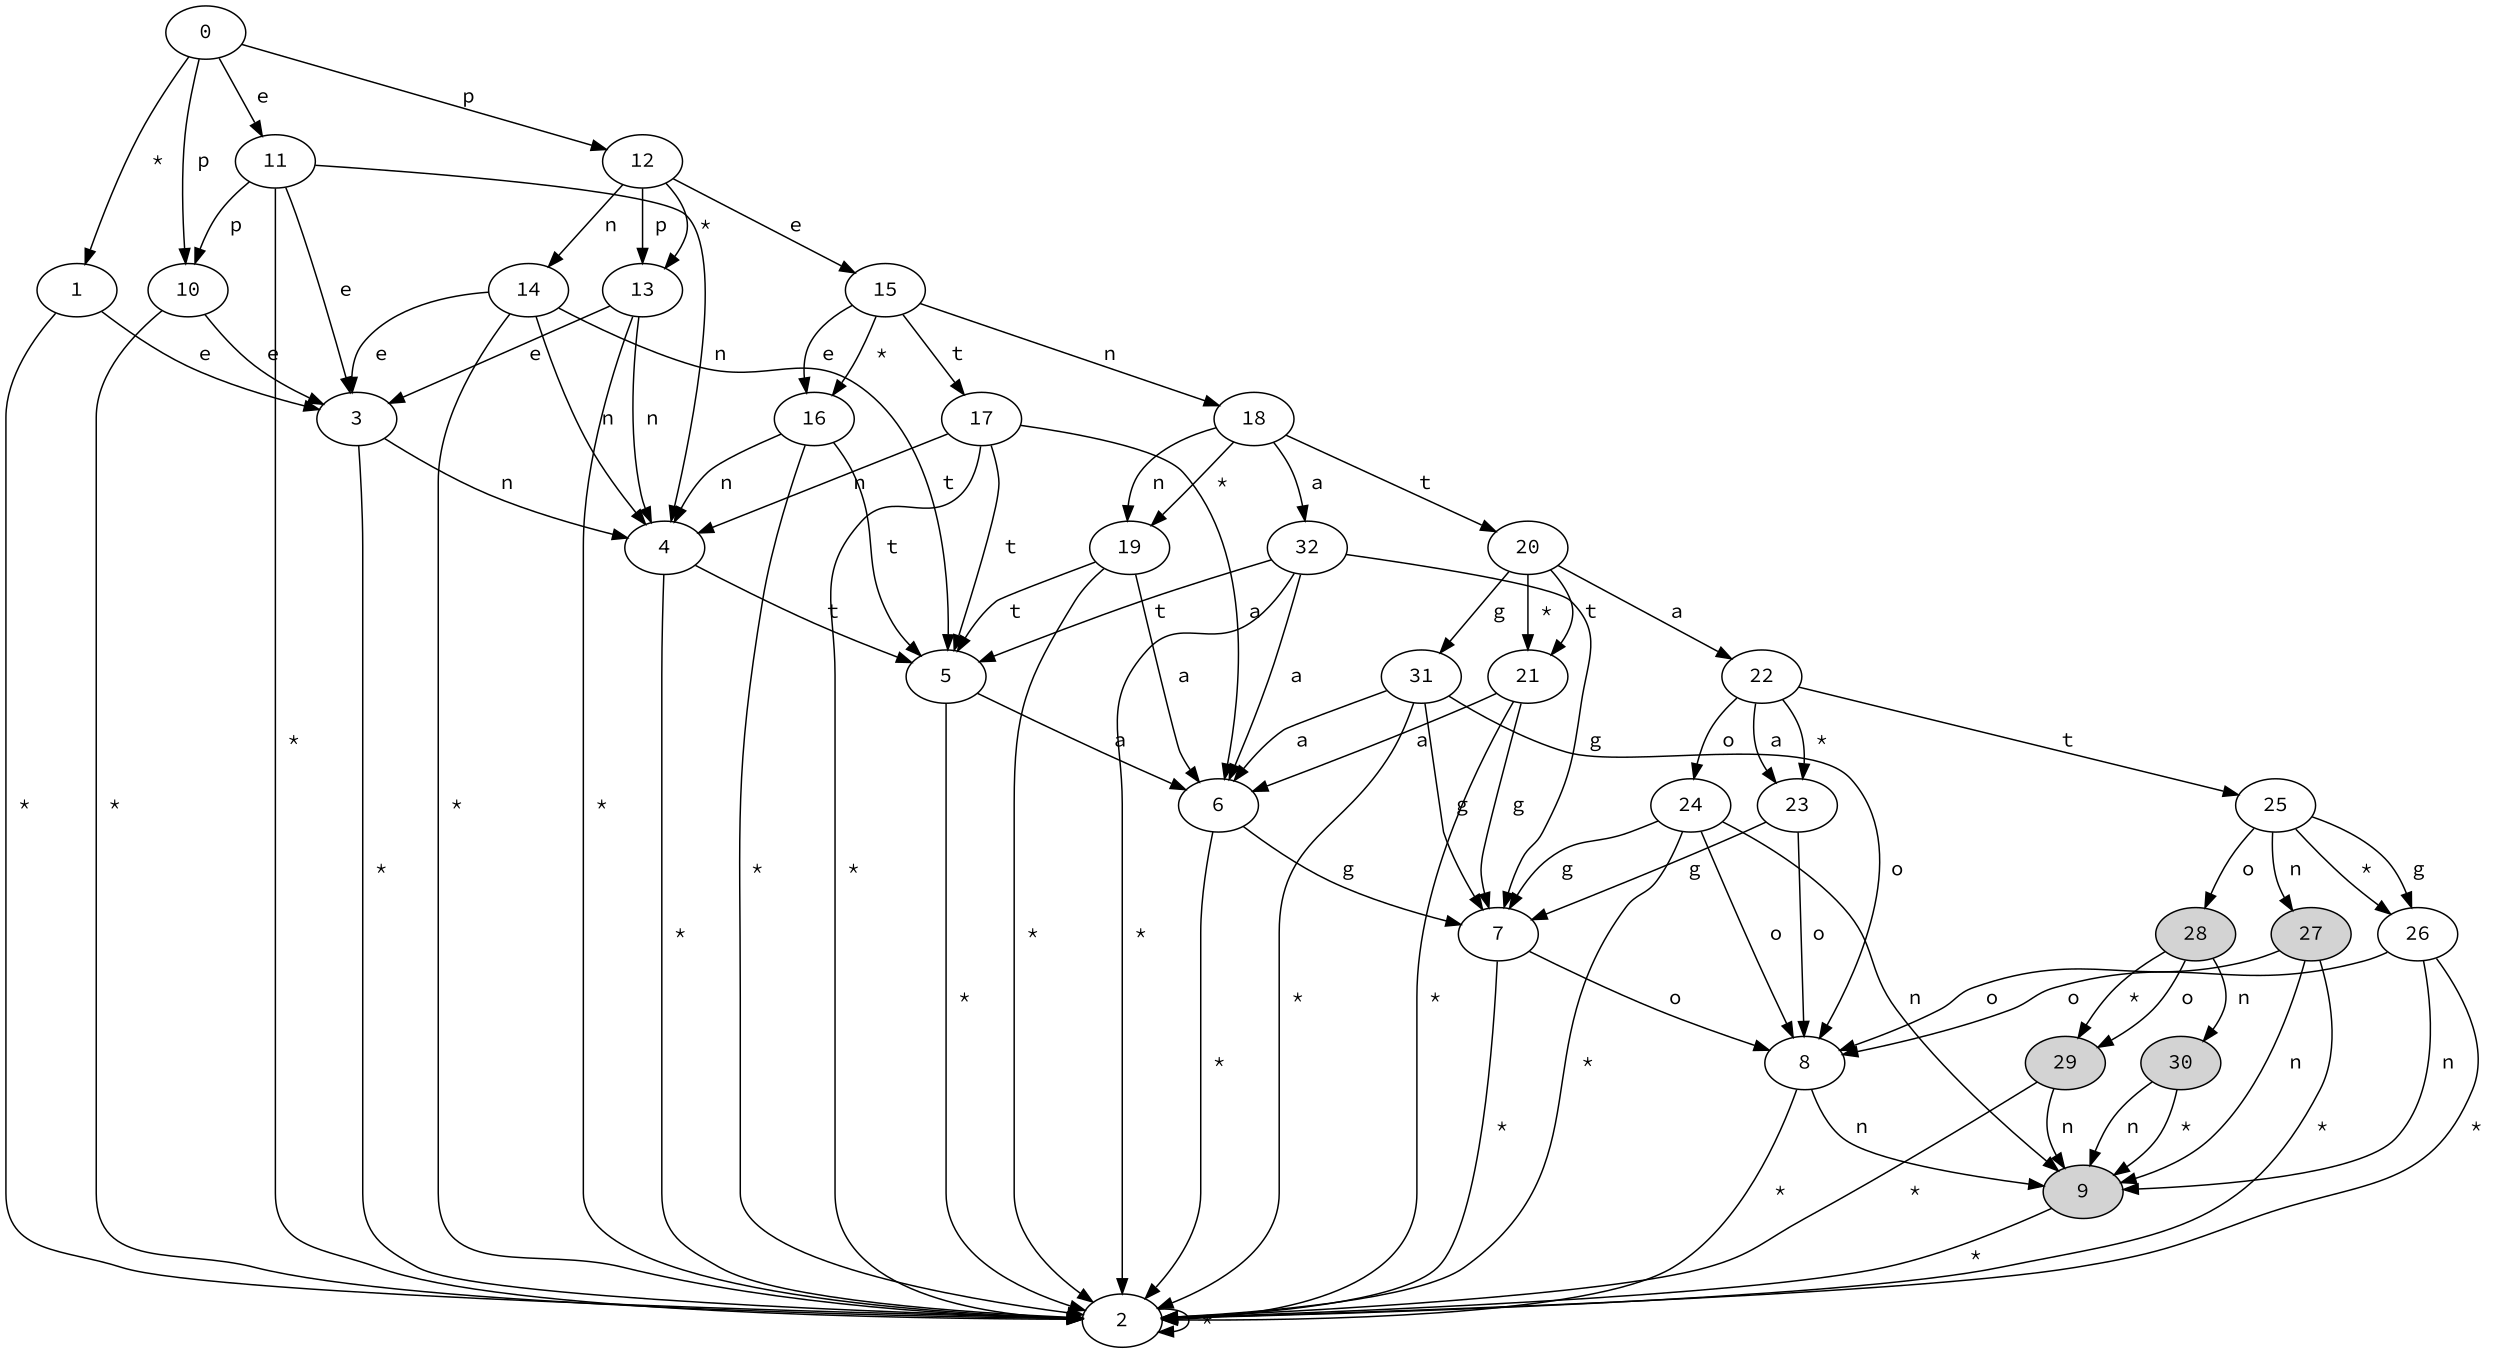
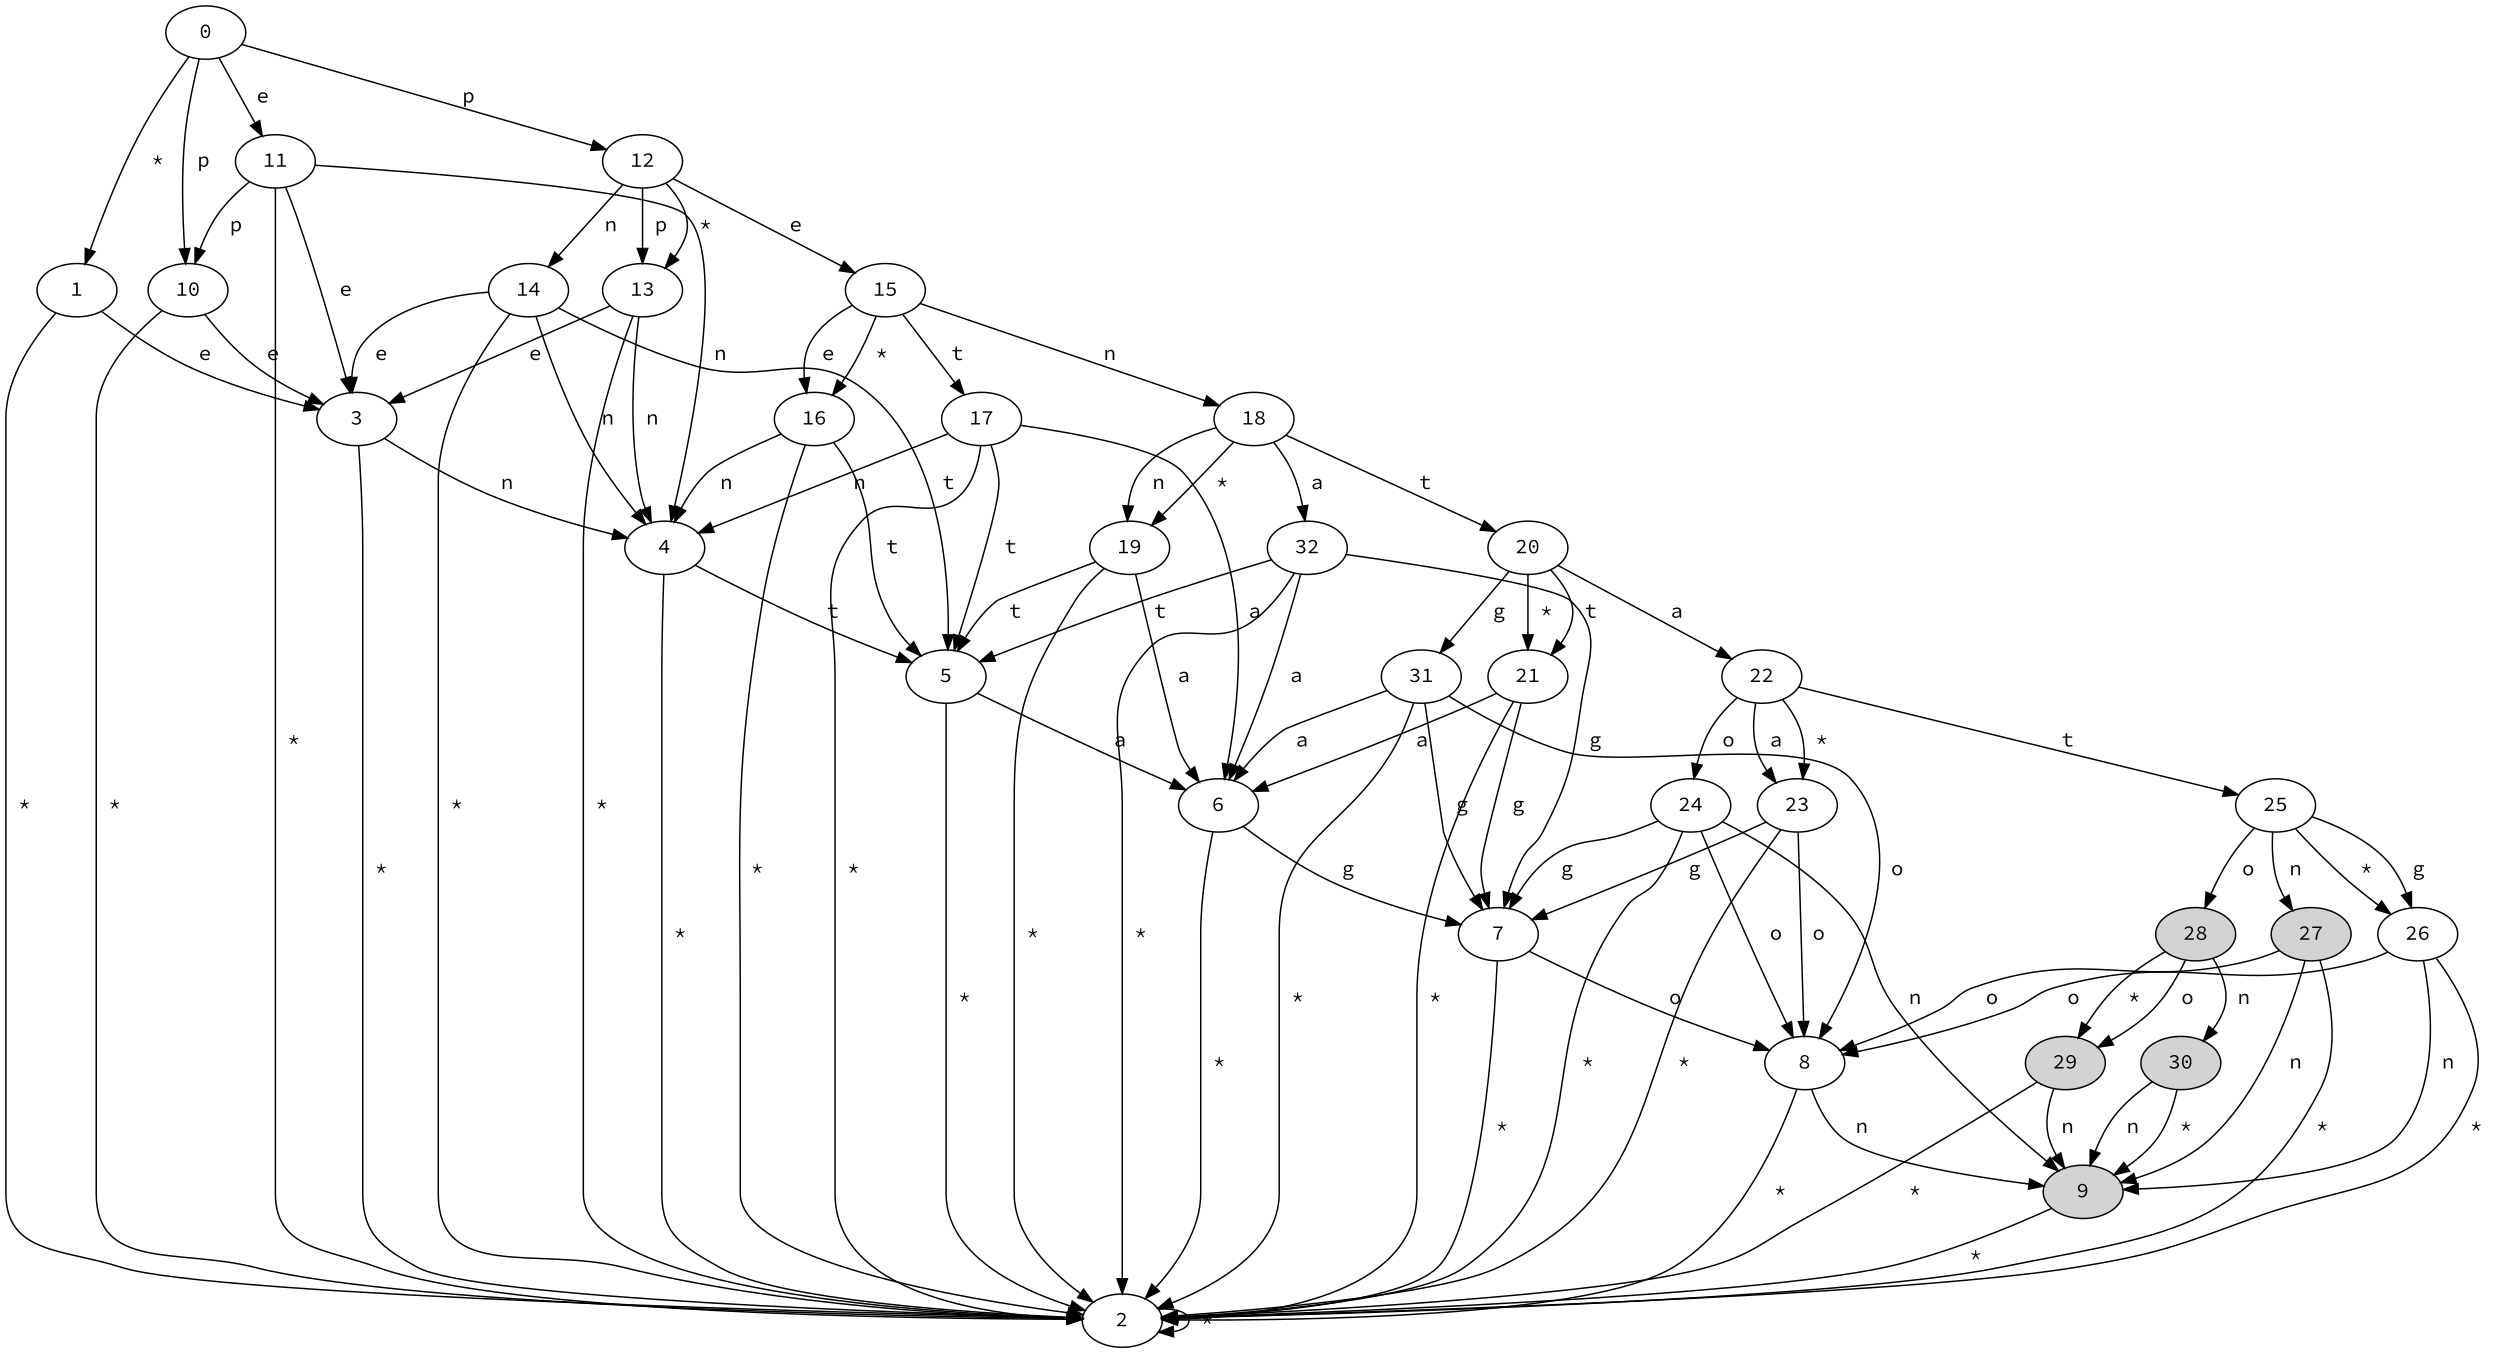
edge "23" -> "2": added, label "*"
